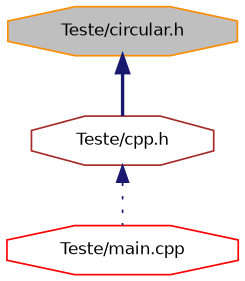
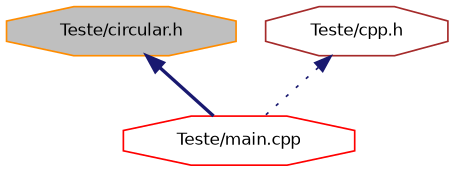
edge "Teste/cpp.h" -> "Teste/circular.h": now "Teste/main.cpp" -> "Teste/circular.h"
